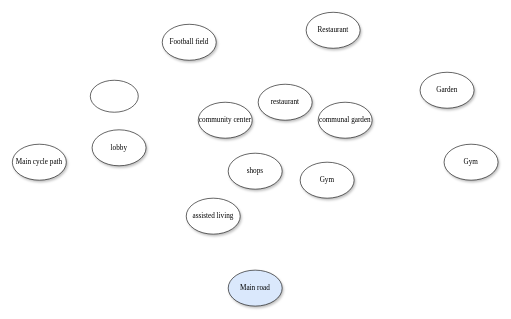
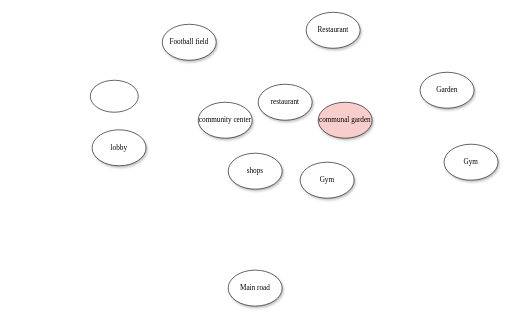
node "communal garden": fillcolor #ffffff -> #f8cecc
node "Main cycle path": removed
node "assisted living": removed
node "Main road": fillcolor #dae8fc -> #ffffff
